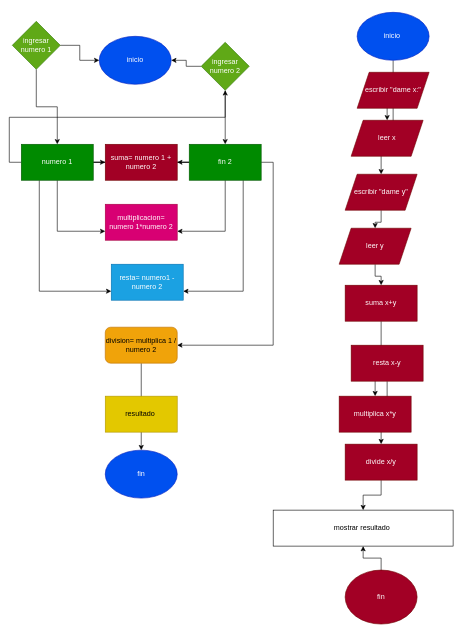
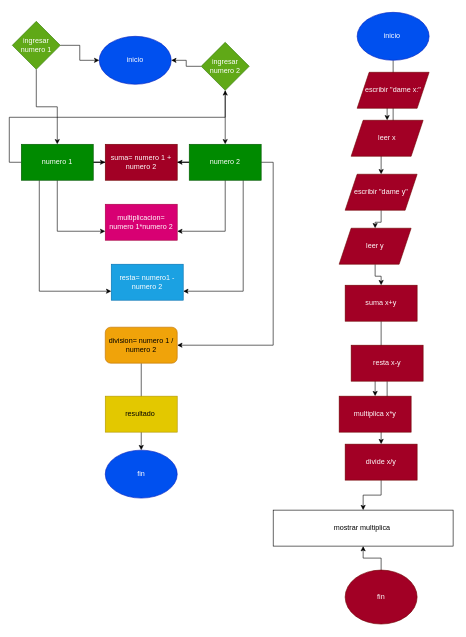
node "fin 2": label "fin 2" -> "numero 2"
node "division= multiplica 1 / numero 2": label "division= multiplica 1 / numero 2" -> "division= numero 1 / numero 2"
node "mostrar resultado": label "mostrar resultado" -> "mostrar multiplica"
